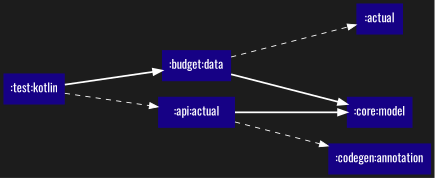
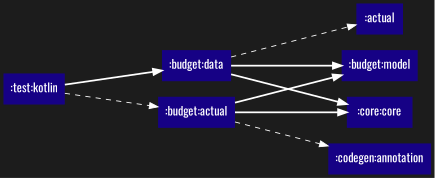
node ":budget:model": added
node ":api:actual": label ":api:actual" -> ":budget:actual"
node ":core:model": label ":core:model" -> ":core:core"
